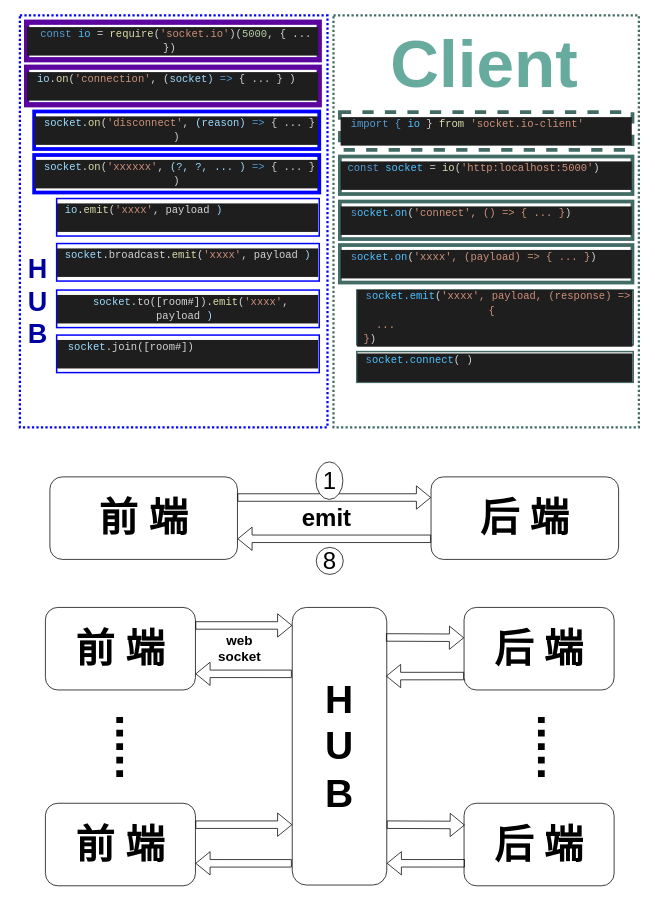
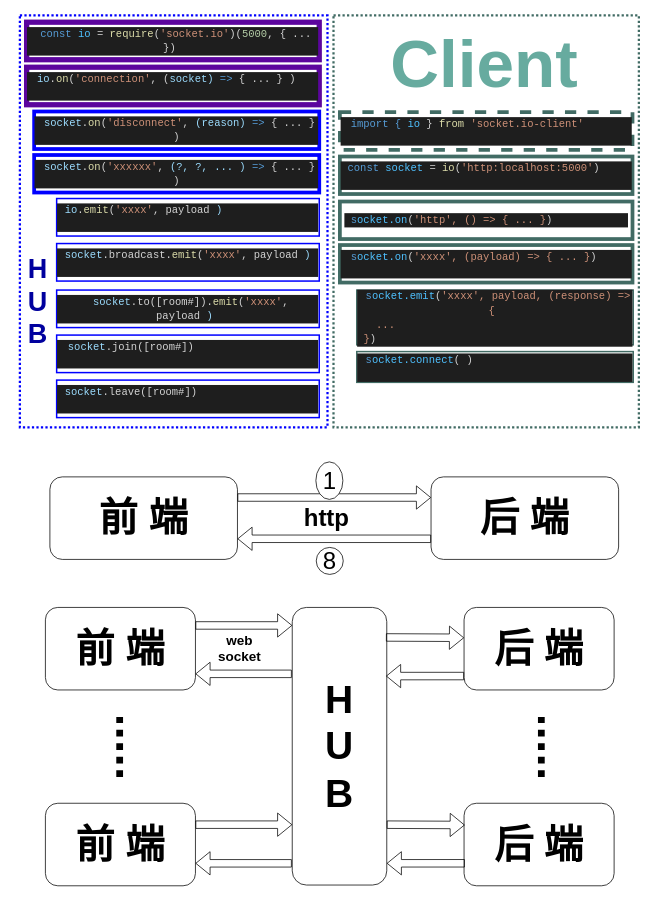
node "socket.on('connect', () => { ... })": label "socket.on('connect', () => { ... })" -> "socket.on('http', () => { ... })"
node "socket.leave([room#])": added
node "emit": label "emit" -> "http"
